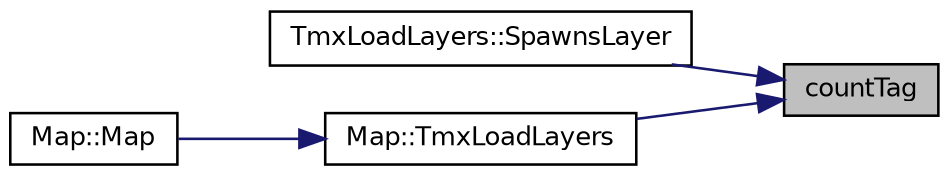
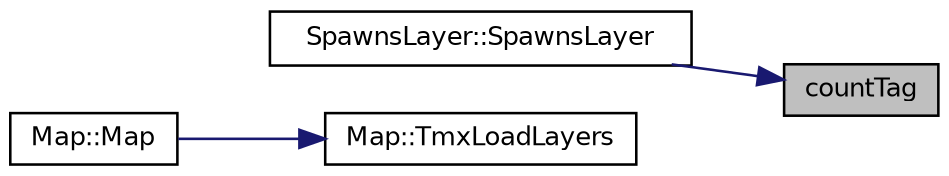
node "TmxLoadLayers::SpawnsLayer": label "TmxLoadLayers::SpawnsLayer" -> "SpawnsLayer::SpawnsLayer"
edge "Map::TmxLoadLayers" -> "countTag": removed
